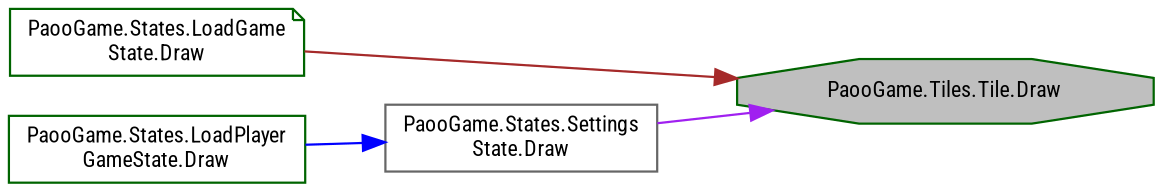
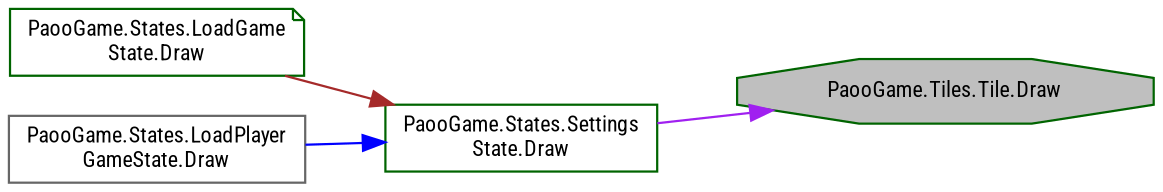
edge "PaooGame.States.LoadGame State.Draw" -> "PaooGame.Tiles.Tile.Draw": now "PaooGame.States.LoadGame State.Draw" -> "PaooGame.States.Settings State.Draw"
node "PaooGame.States.Settings State.Draw": color gray40 -> darkgreen
node "PaooGame.States.LoadPlayer GameState.Draw": color darkgreen -> gray40
